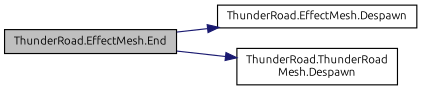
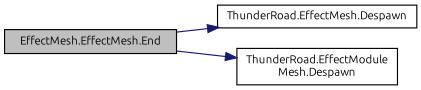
node "ThunderRoad.EffectMesh.End": label "ThunderRoad.EffectMesh.End" -> "EffectMesh.EffectMesh.End"
node "ThunderRoad.ThunderRoad Mesh.Despawn": label "ThunderRoad.ThunderRoad Mesh.Despawn" -> "ThunderRoad.EffectModule Mesh.Despawn"
